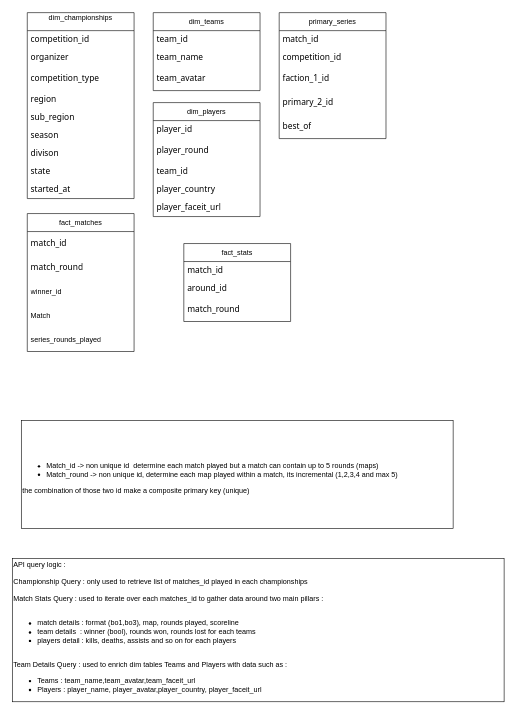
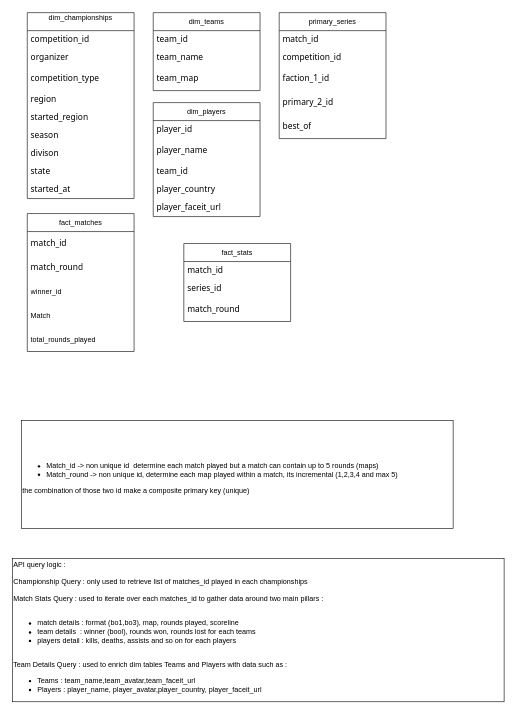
node "team_avatar": label "team_avatar" -> "team_map"
node "sub_region": label "sub_region" -> "started_region"
node "player_round": label "player_round" -> "player_name"
node "around_id": label "around_id" -> "series_id"
node "series_rounds_played": label "series_rounds_played" -> "total_rounds_played"
